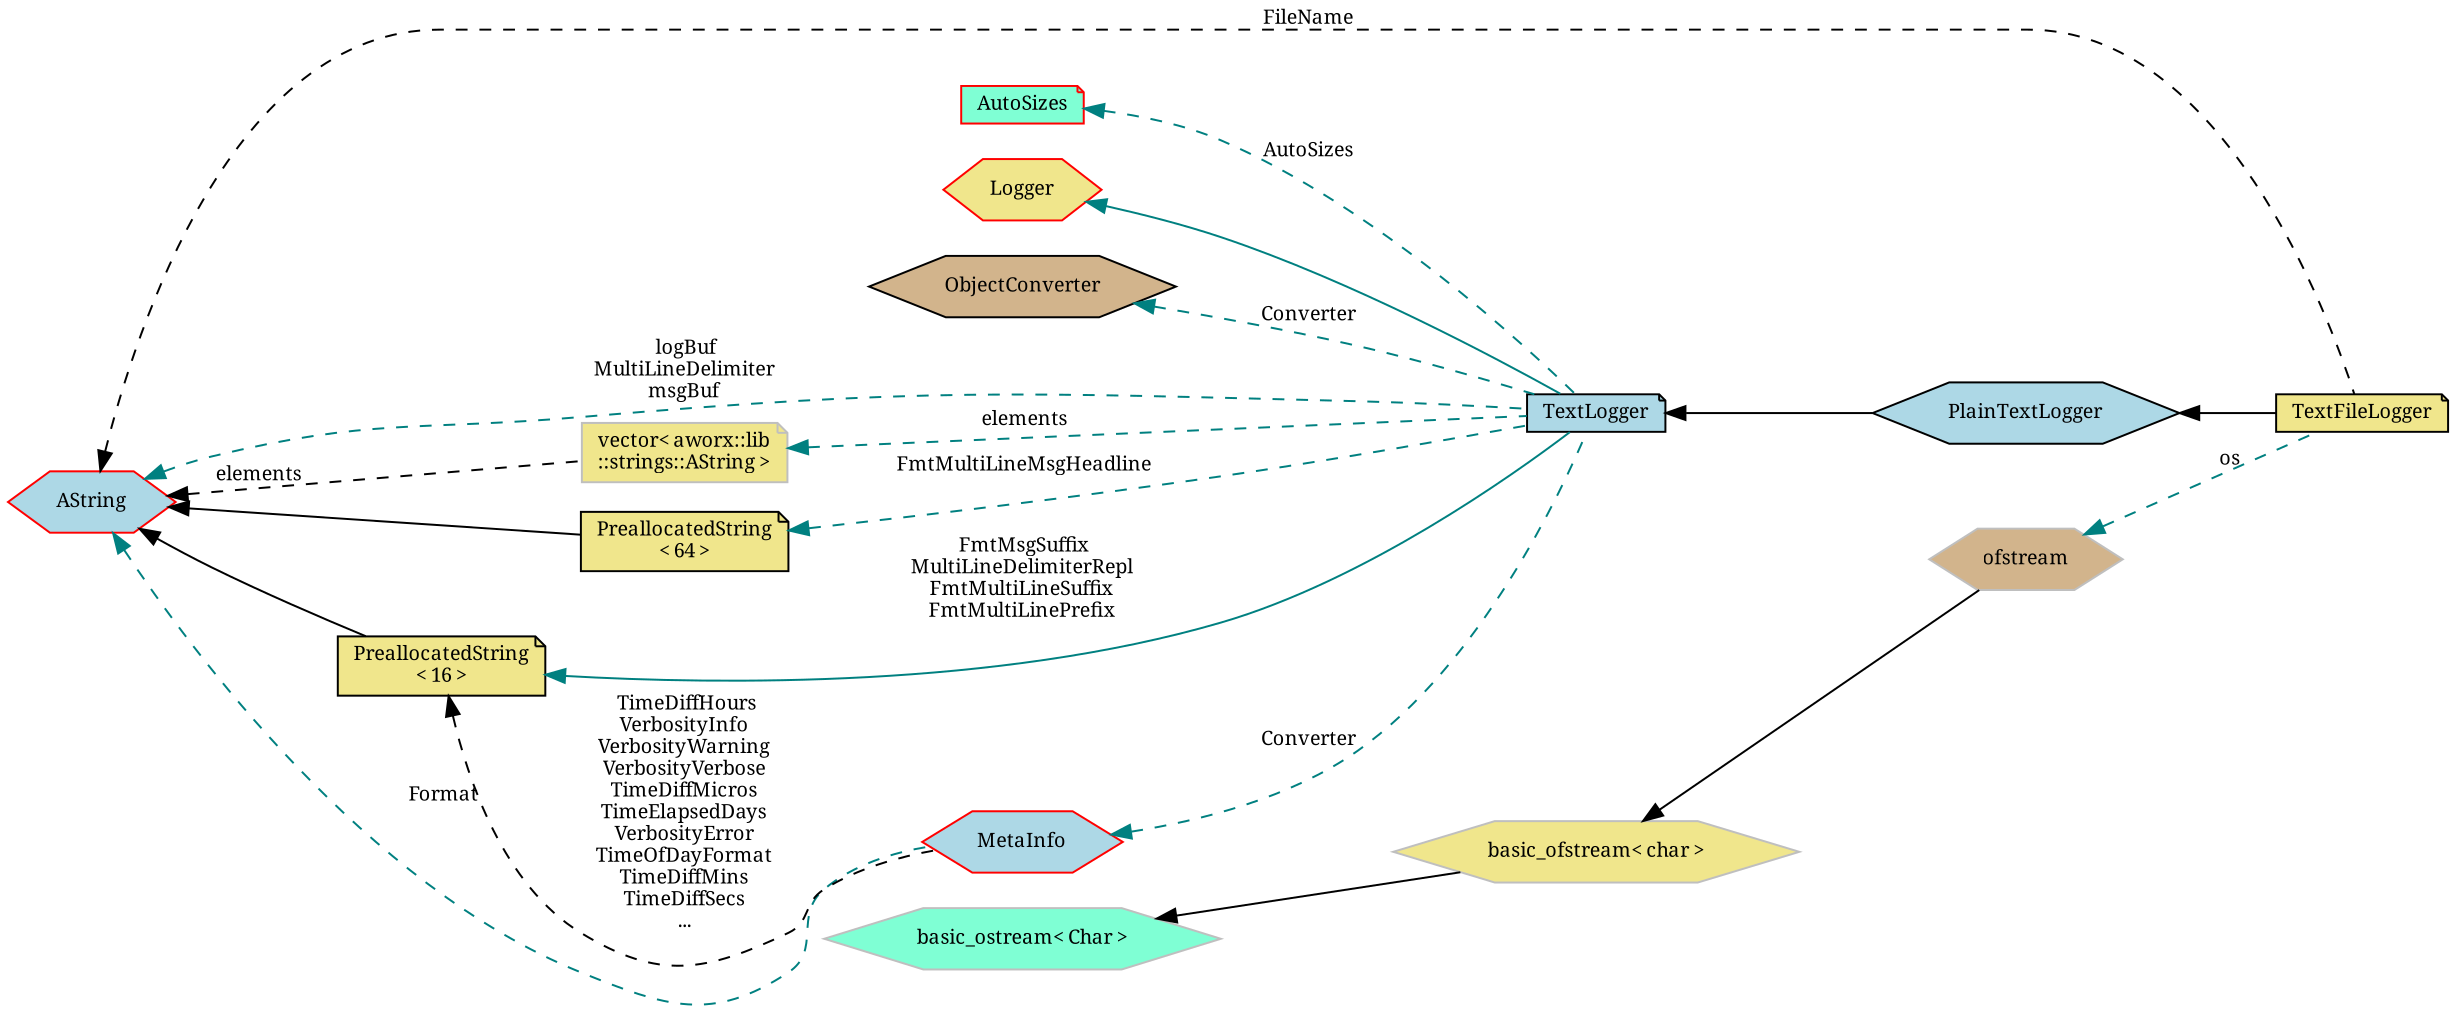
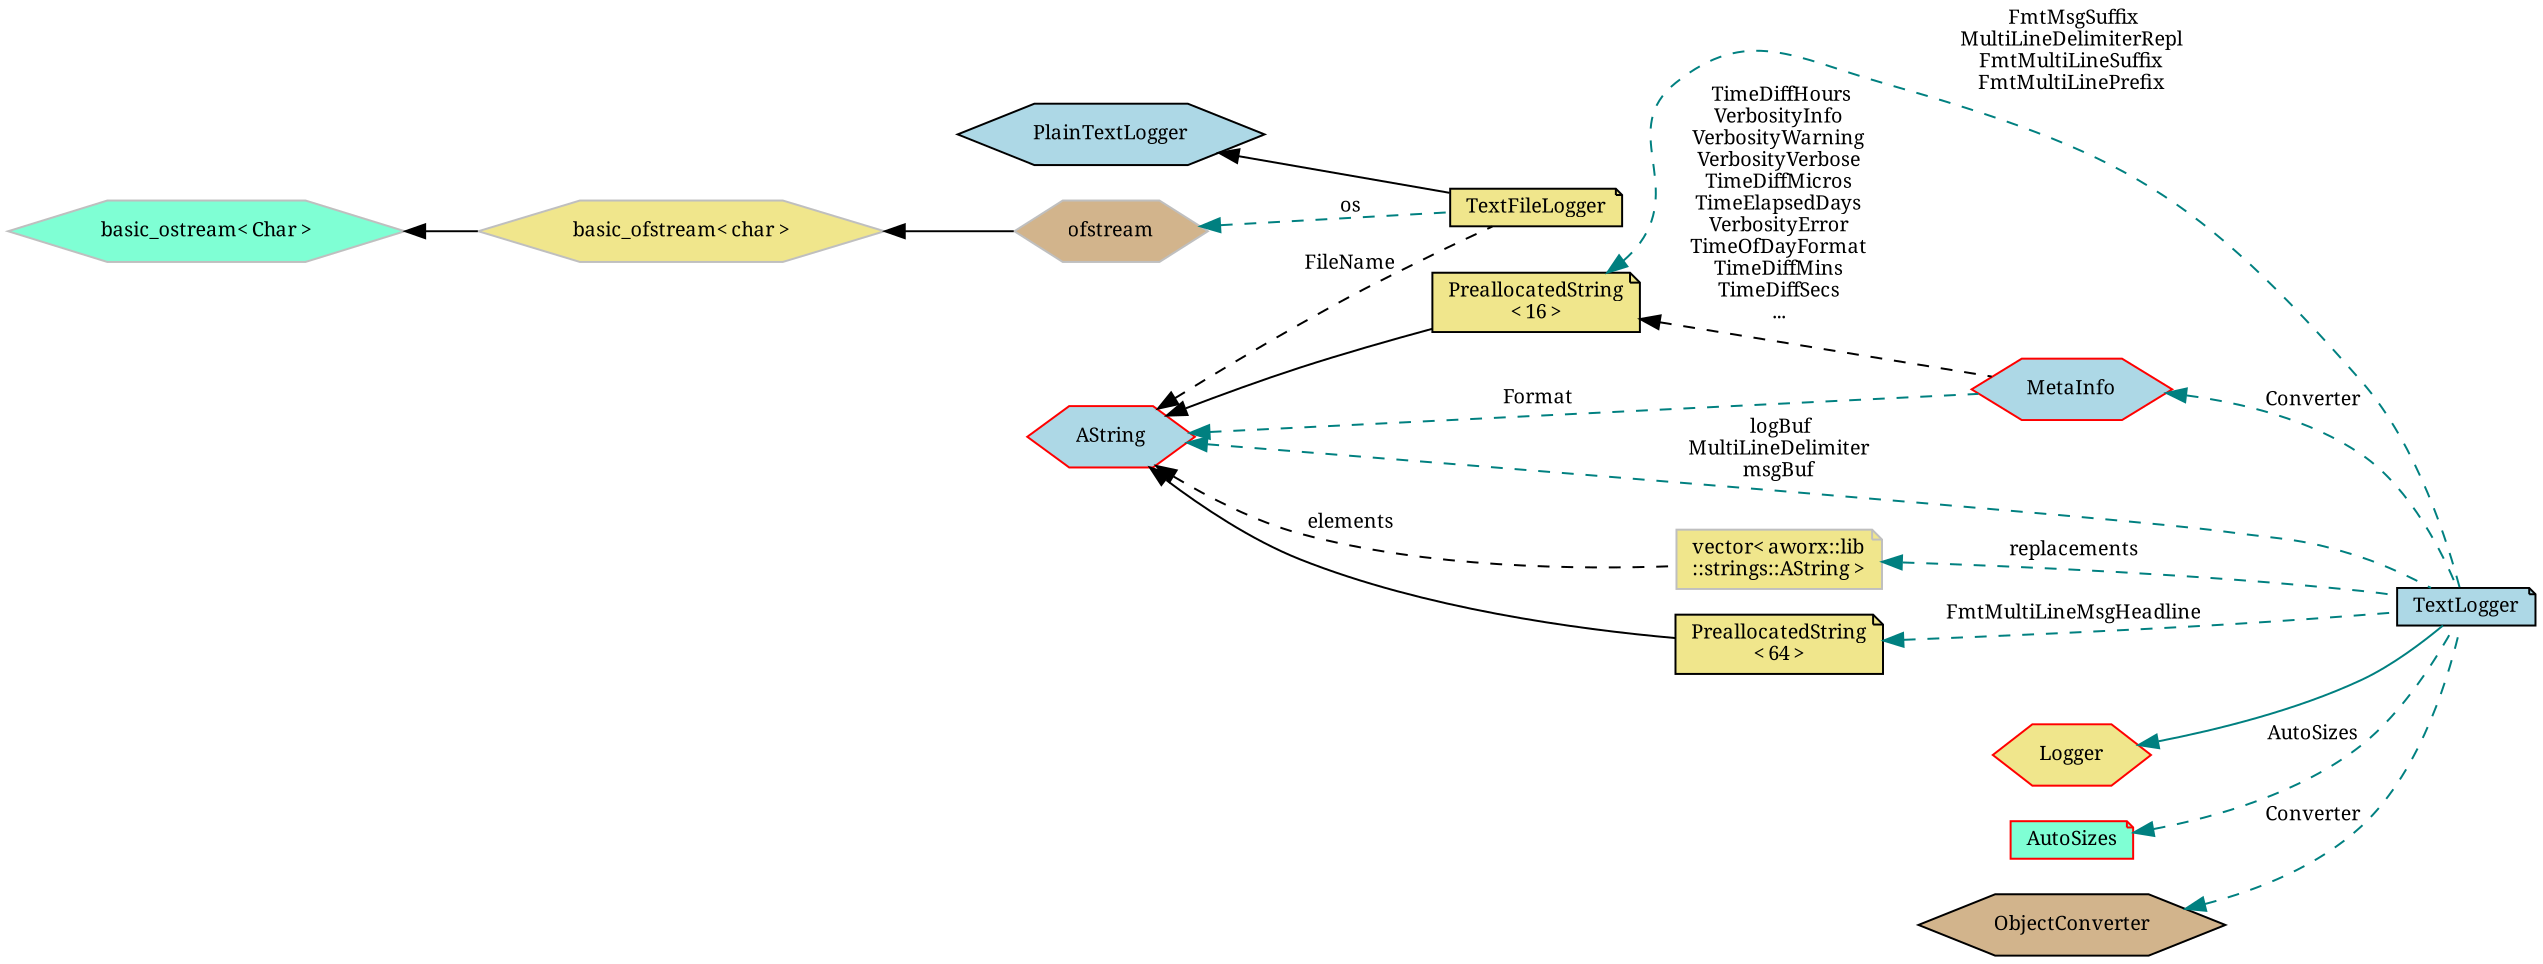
edge "PlainTextLogger" -> "TextLogger": removed
edge "TextLogger" -> "vector< aworx::lib ::strings::AString >": label " elements" -> " replacements"
edge "TextLogger" -> "PreallocatedString < 16 >": style solid -> dashed
